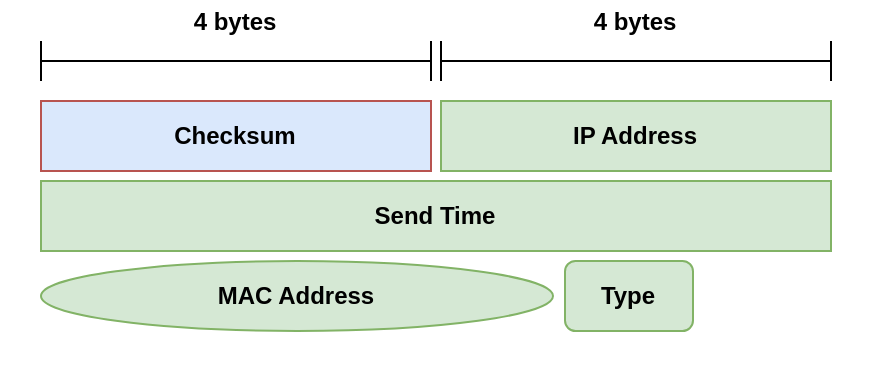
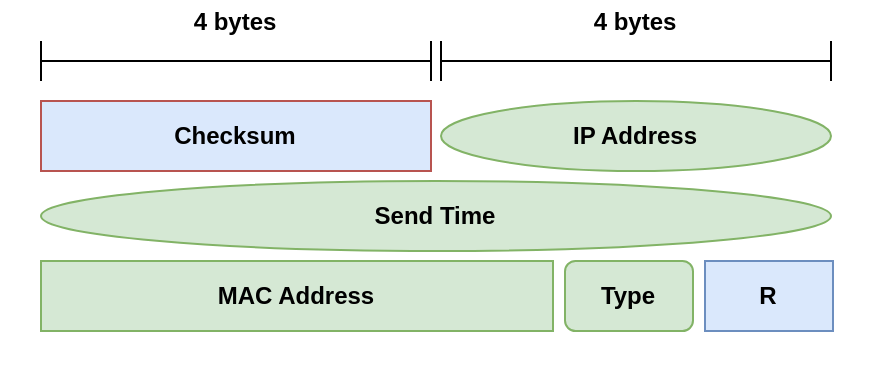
node "IP Address": shape rectangle -> ellipse
node "Send Time": shape rectangle -> ellipse
node "MAC Address": shape ellipse -> rectangle
node "R": added
